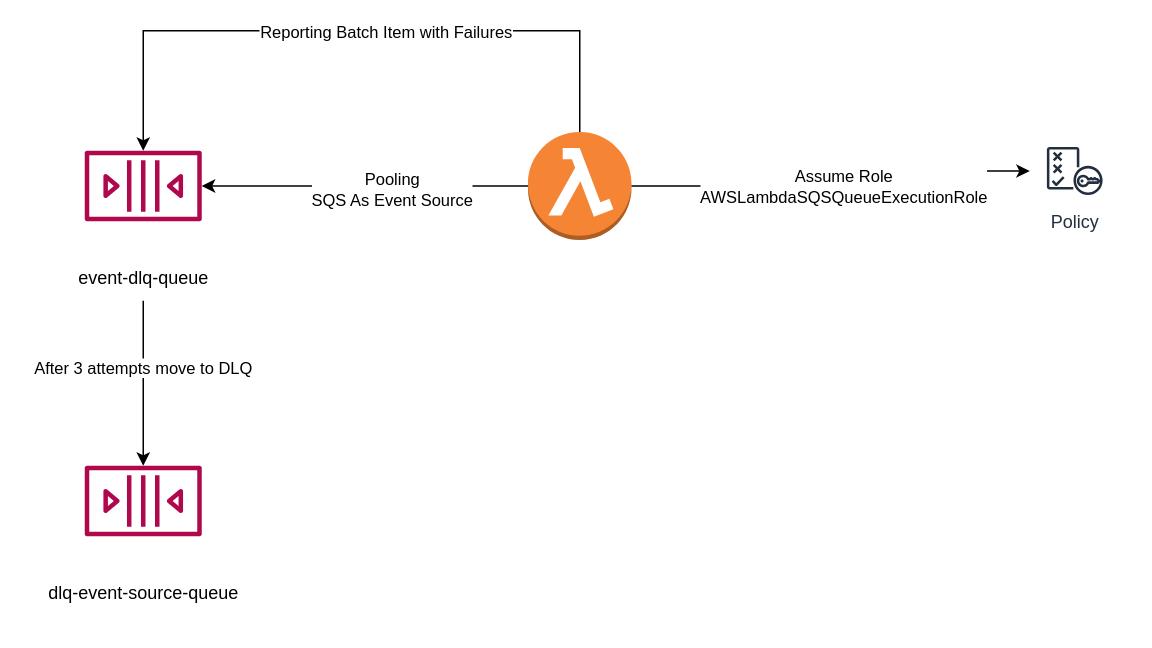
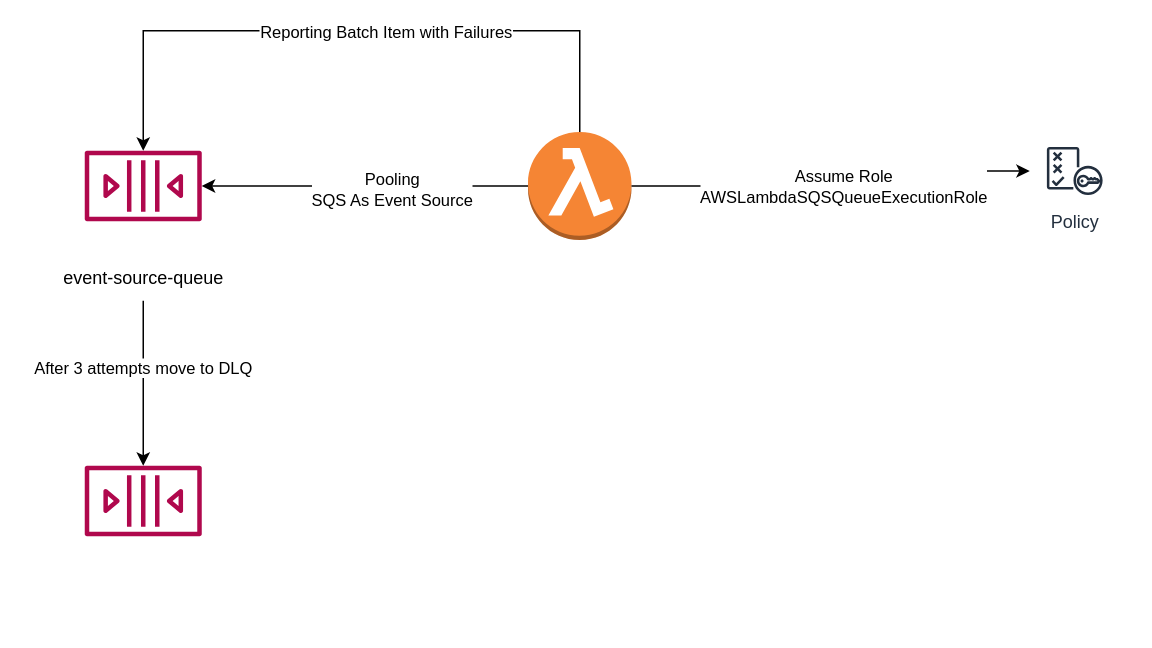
node "event-dlq-queue": label "event-dlq-queue" -> "event-source-queue"
node "dlq-event-source-queue": removed
